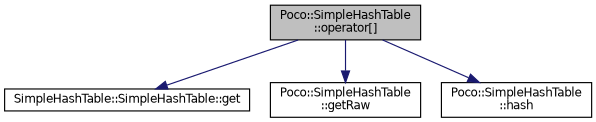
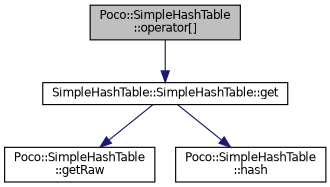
edge "Poco::SimpleHashTable ::operator[]" -> "Poco::SimpleHashTable ::getRaw": now "SimpleHashTable::SimpleHashTable::get" -> "Poco::SimpleHashTable ::getRaw"
edge "Poco::SimpleHashTable ::operator[]" -> "Poco::SimpleHashTable ::hash": now "SimpleHashTable::SimpleHashTable::get" -> "Poco::SimpleHashTable ::hash"
